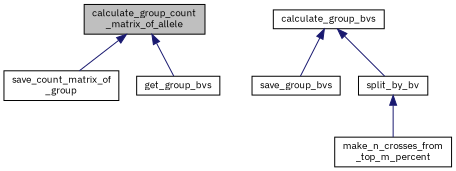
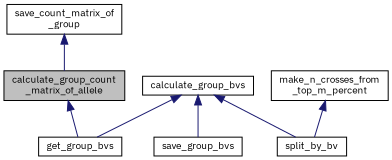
edge "save_count_matrix_of _group" -> "calculate_group_count _matrix_of_allele": reversed
edge "get_group_bvs" -> "calculate_group_bvs": added
edge "make_n_crosses_from _top_m_percent" -> "split_by_bv": reversed
